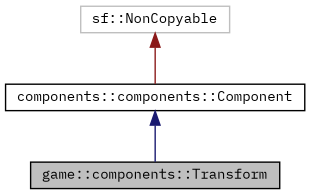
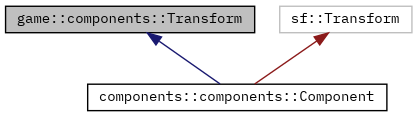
node "sf::NonCopyable": label "sf::NonCopyable" -> "sf::Transform"
edge "game::components::Transform" -> "components::components::Component": reversed
